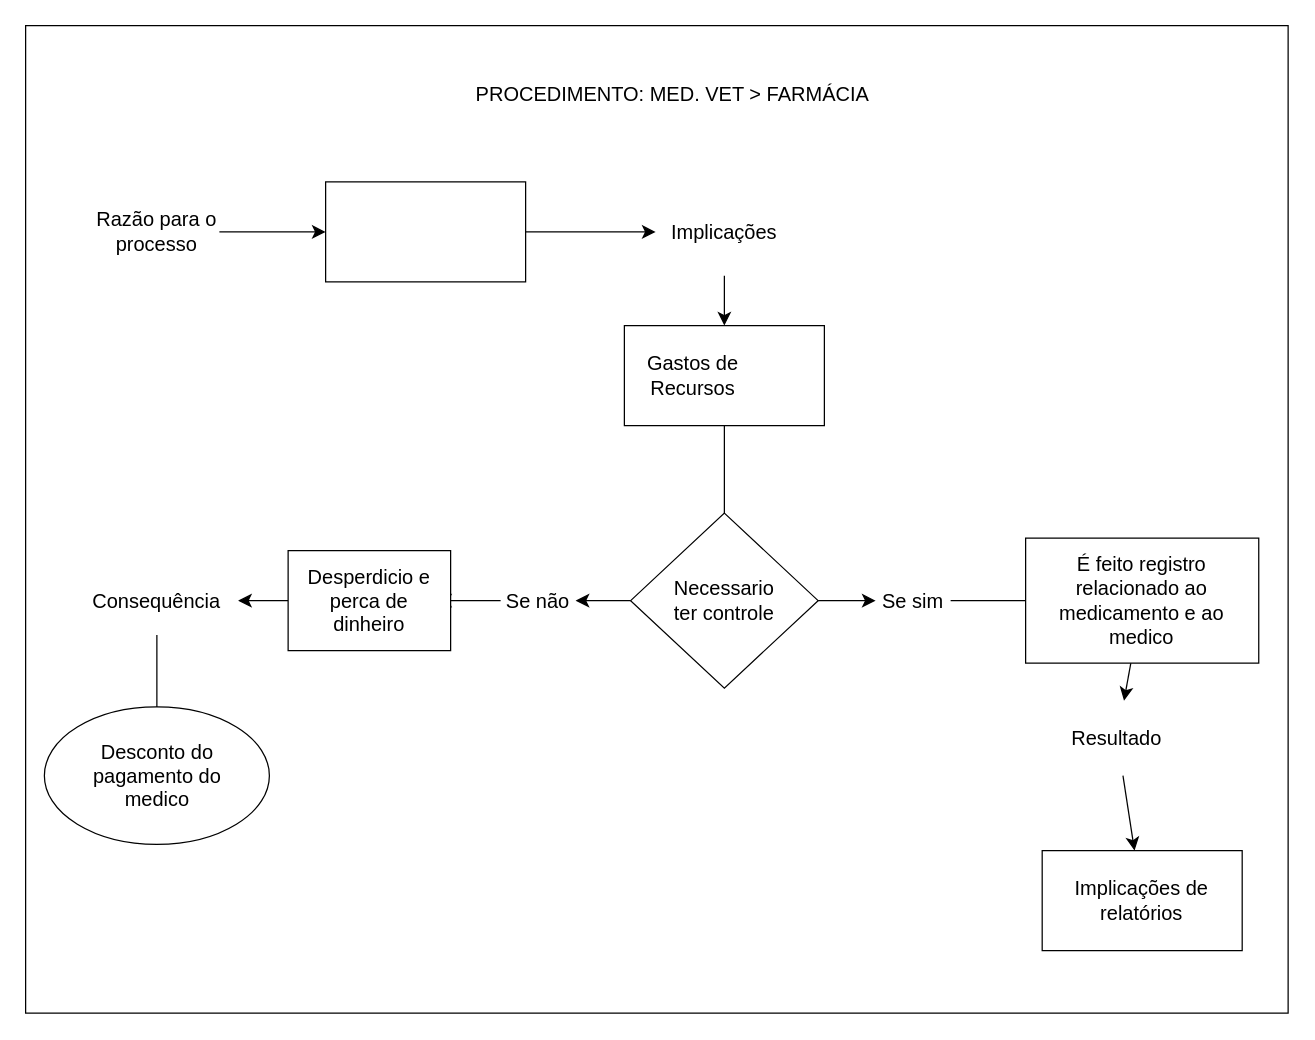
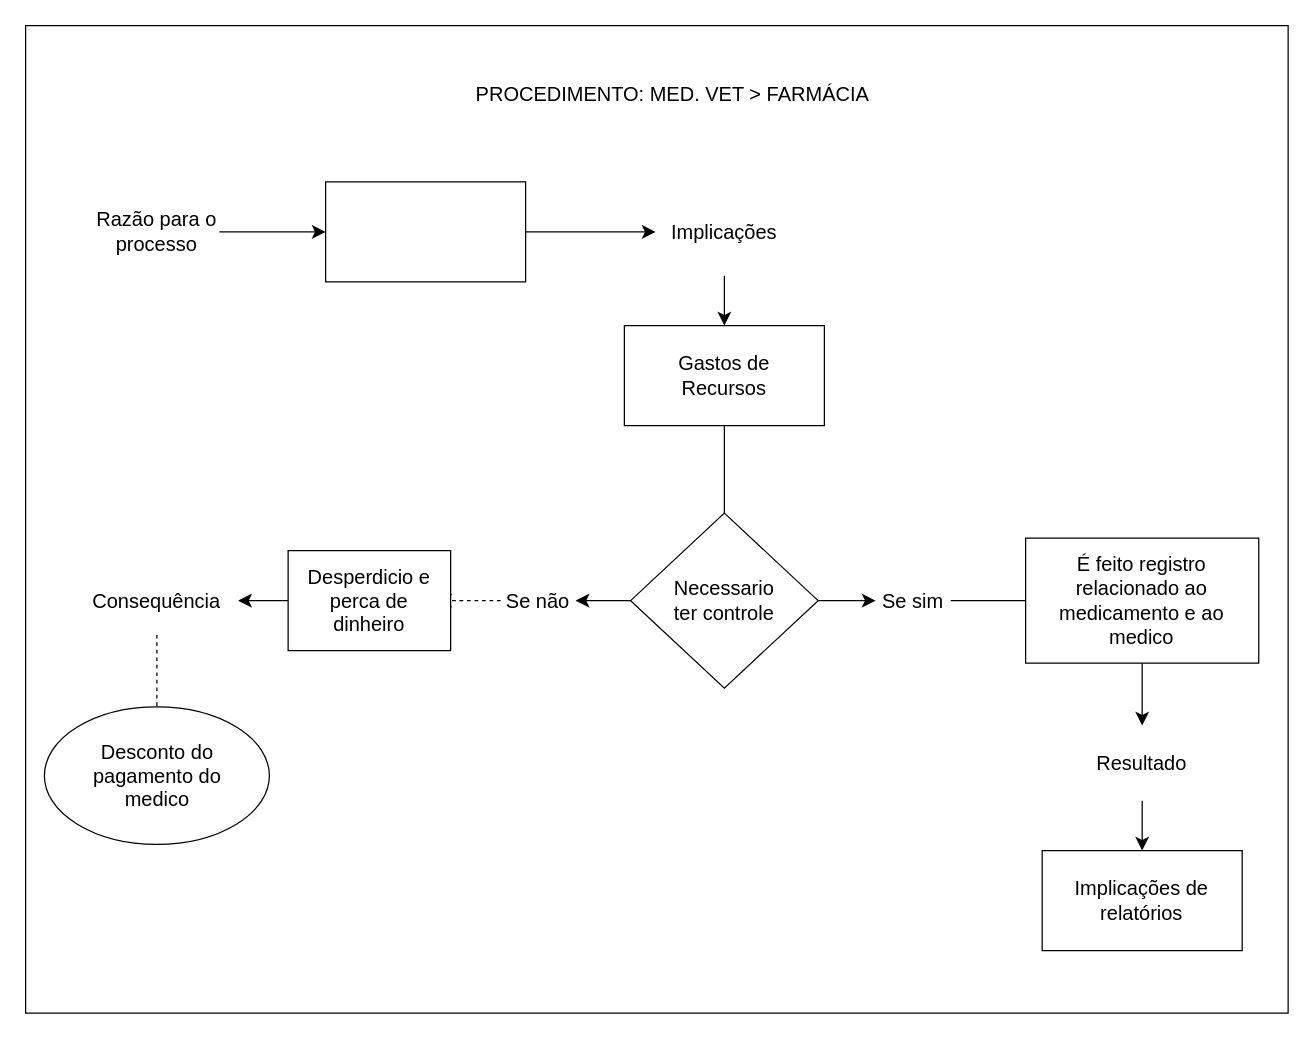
node "Gastos de Recursos": moved (693, 376) -> (724, 376)
edge "Se não" -> "Desperdicio e perca de dinheiro": style solid -> dashed
edge "Consequência" -> "Desconto do pagamento do medico": style solid -> dashed
node "Resultado": moved (1117, 738) -> (1142, 763)
